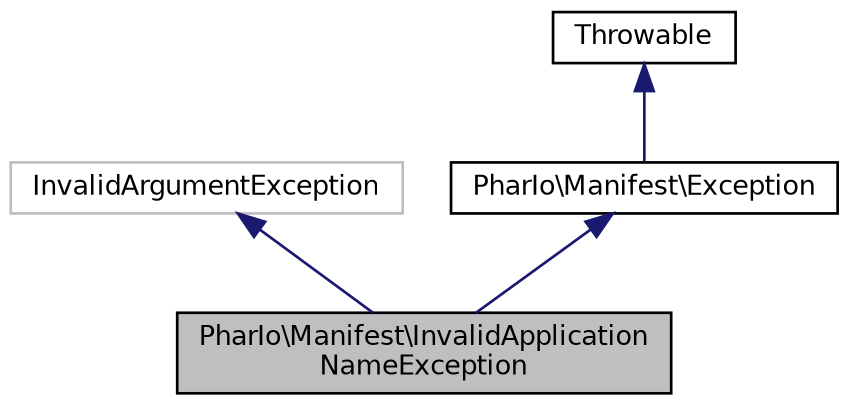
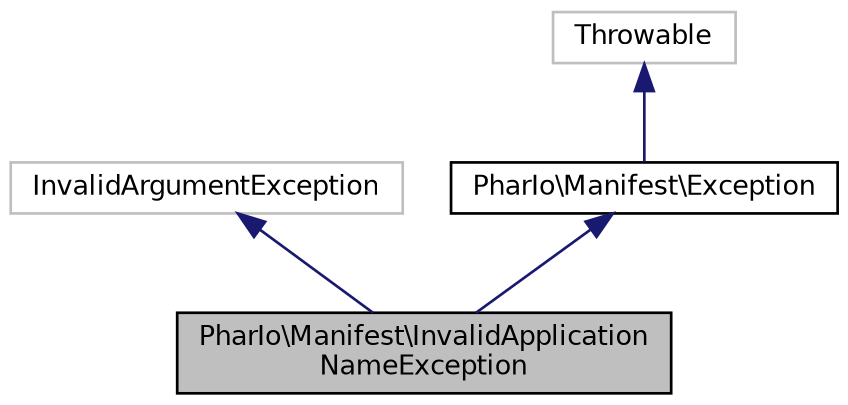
node "Throwable": color black -> grey75
